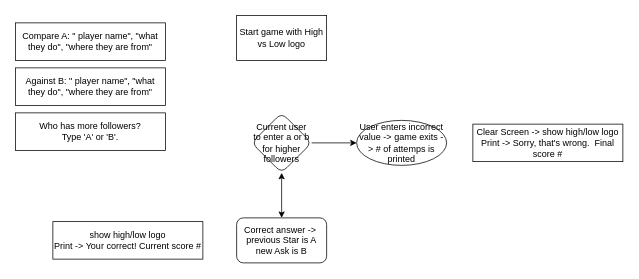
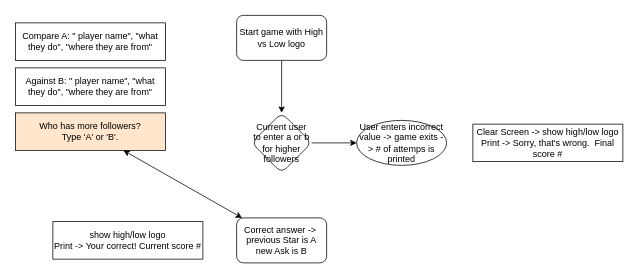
node "Start game with High vs Low logo": shape rectangle -> rounded rectangle
edge "Start game with High vs Low logo" -> "Current user to enter a or b for higher followers": added
node "Who has more followers? Type 'A' or 'B'.": fillcolor #ffffff -> #ffe6cc
edge "Current user to enter a or b for higher followers" -- "Correct answer -> previous Star is A new Ask is B": now "Who has more followers? Type 'A' or 'B'." -- "Correct answer -> previous Star is A new Ask is B"
